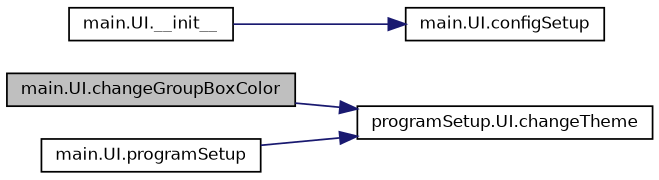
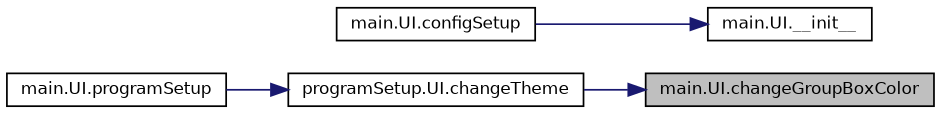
edge "main.UI.__init__" -> "main.UI.configSetup": reversed
edge "main.UI.changeGroupBoxColor" -> "programSetup.UI.changeTheme": reversed
